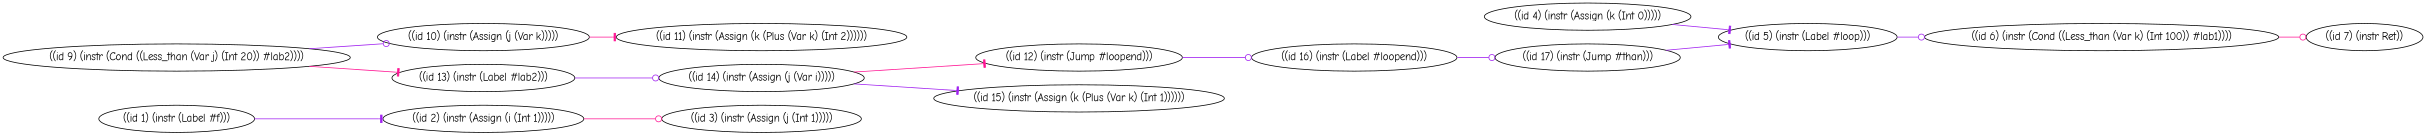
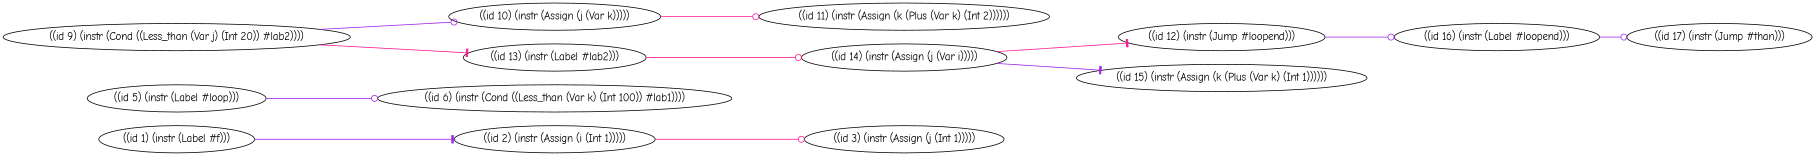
node "((id 4) (instr (Assign (k (Int 0)))))": removed
edge "((id 10) (instr (Assign (j (Var k)))))" -> "((id 11) (instr (Assign (k (Plus (Var k) (Int 2))))))": arrowhead tee -> odot
node "((id 7) (instr Ret))": removed
edge "((id 17) (instr (Jump #than)))" -> "((id 5) (instr (Label #loop)))": removed
edge "((id 13) (instr (Label #lab2)))" -> "((id 14) (instr (Assign (j (Var i)))))": color purple -> deeppink
